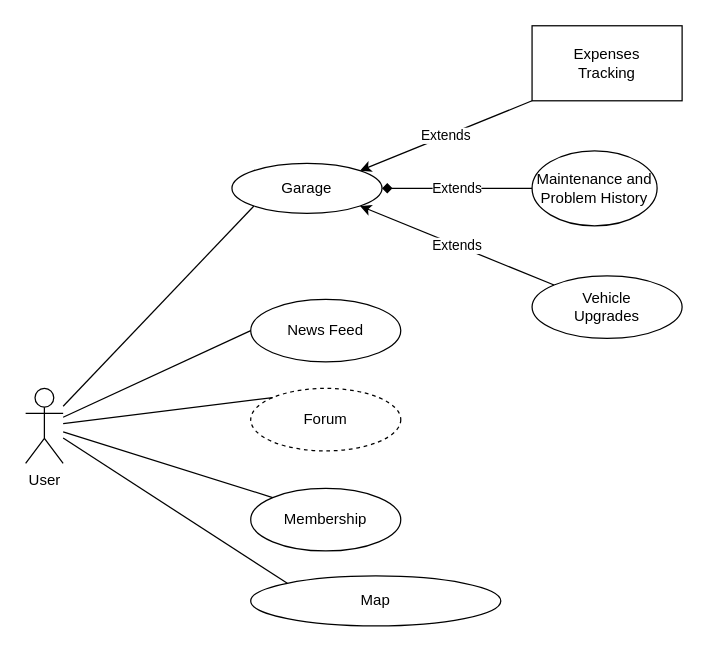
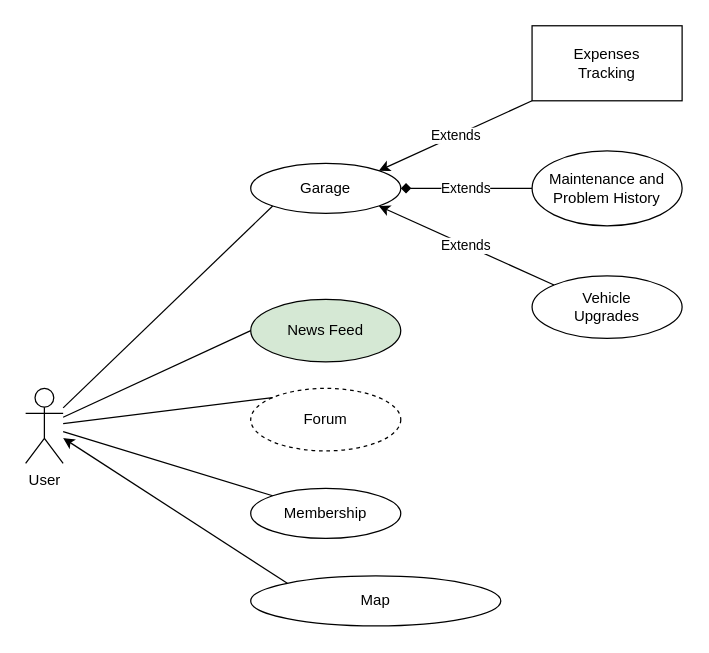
node "Garage": moved (307, 188) -> (326, 188)
node "Maintenance and Problem History": size 125x75 -> 150x75
node "News Feed": fillcolor #ffffff -> #d5e8d4
edge "User" -- "Map": arrowhead none -> classic
node "Membership": size 150x63 -> 150x50
